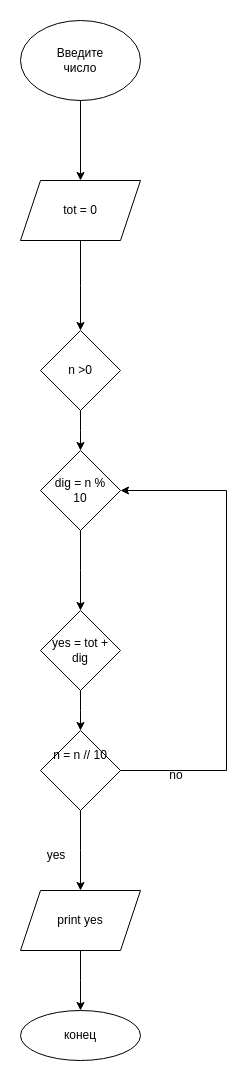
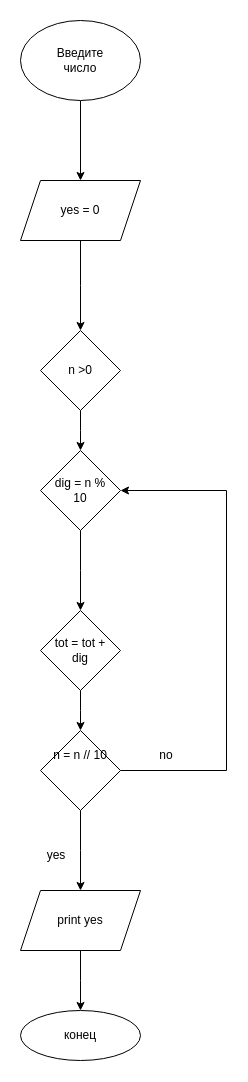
node "tot = 0": label "tot = 0" -> "yes = 0"
node "yes = tot + dig": label "yes = tot + dig" -> "tot = tot + dig"
node "no": moved (177, 776) -> (167, 756)
